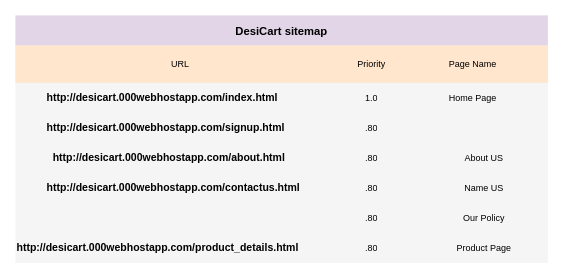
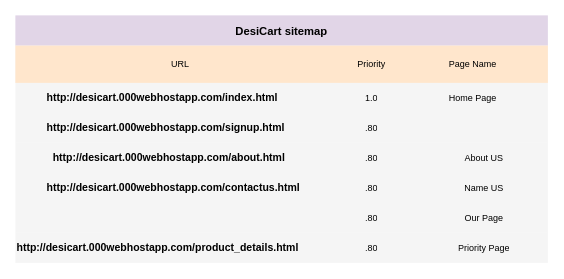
node "Our Policy": label "Our Policy" -> "Our Page"
node "Product Page": label "Product Page" -> "Priority Page"
